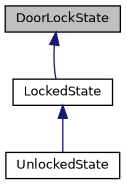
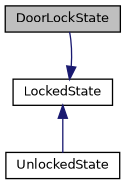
edge "LockedState" -> "DoorLockState": reversed
